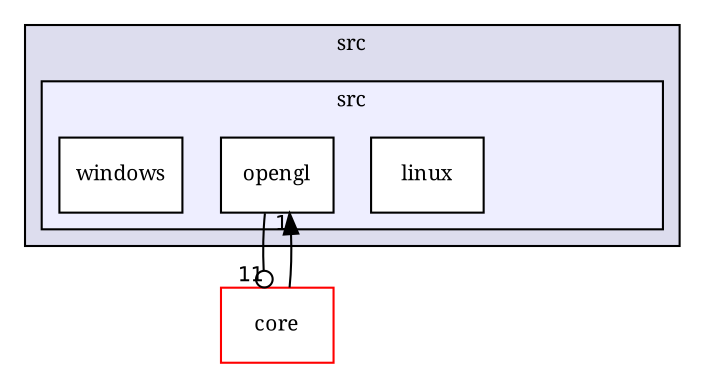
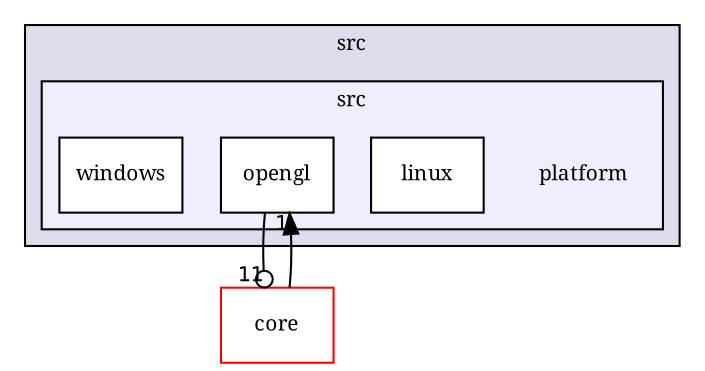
node "platform": added
